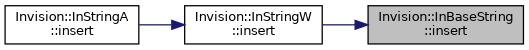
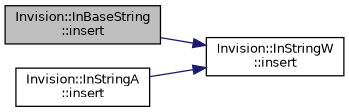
edge "Invision::InStringW ::insert" -> "Invision::InBaseString ::insert": reversed
